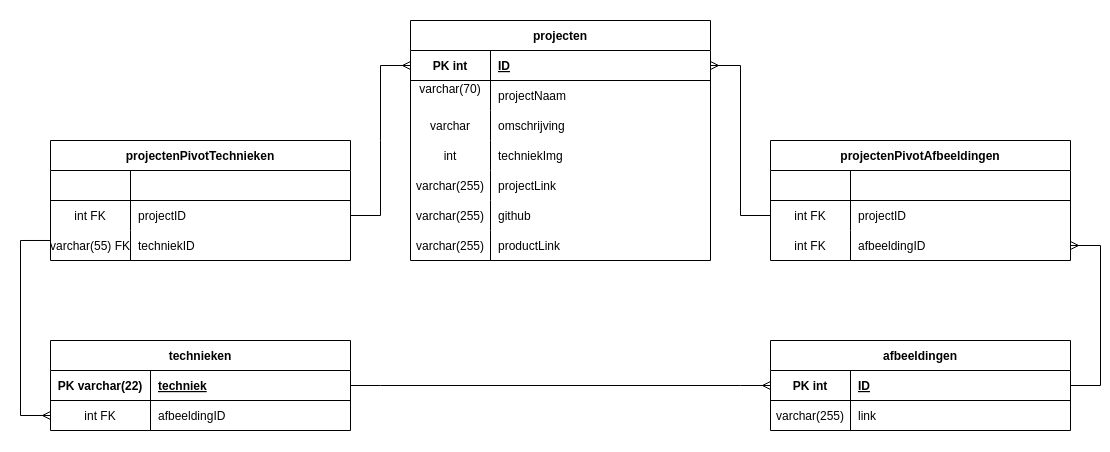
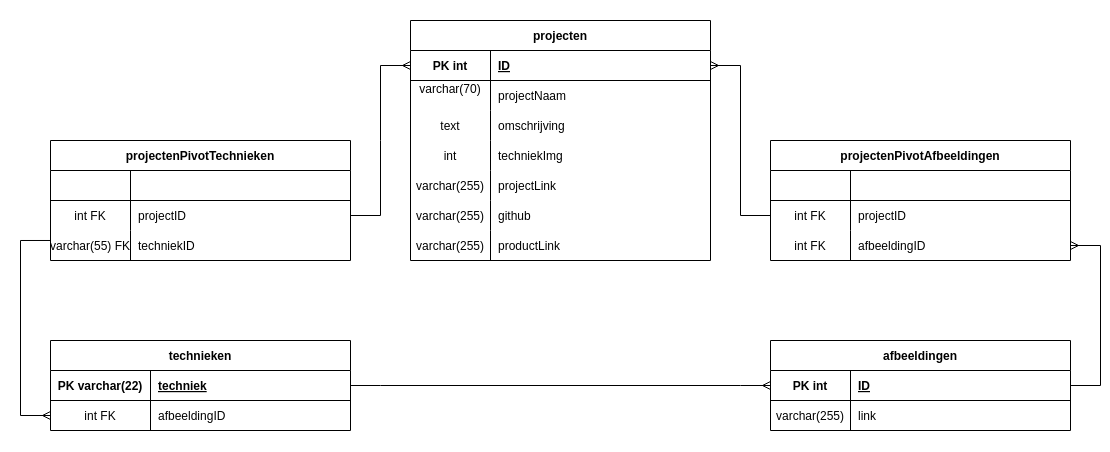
node "varchar": label "varchar" -> "text"
